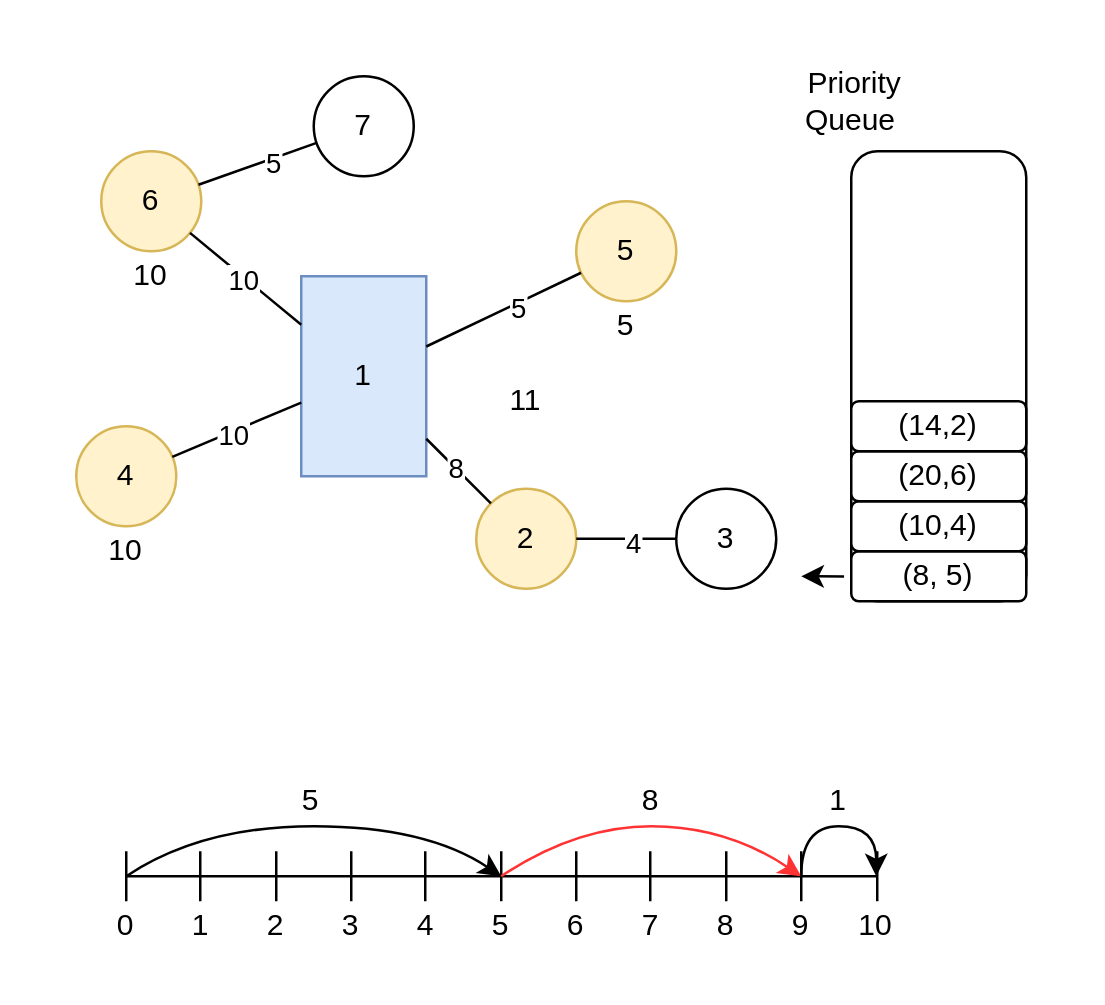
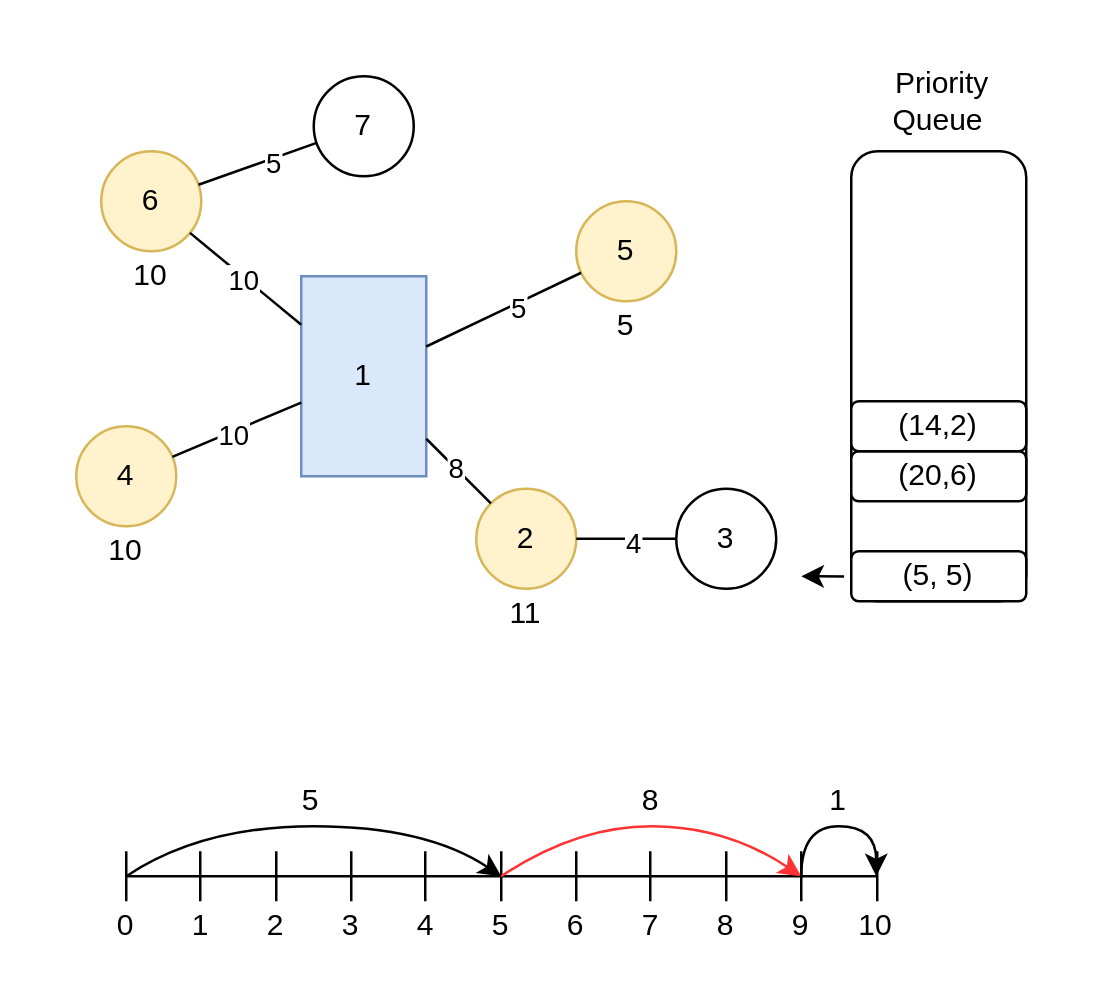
node "Priority Queue": moved (851, 101) -> (939, 101)
node "11": moved (526, 401) -> (526, 614)
node "(10,4)": removed
node "(8, 5)": label "(8, 5)" -> "(5, 5)"
